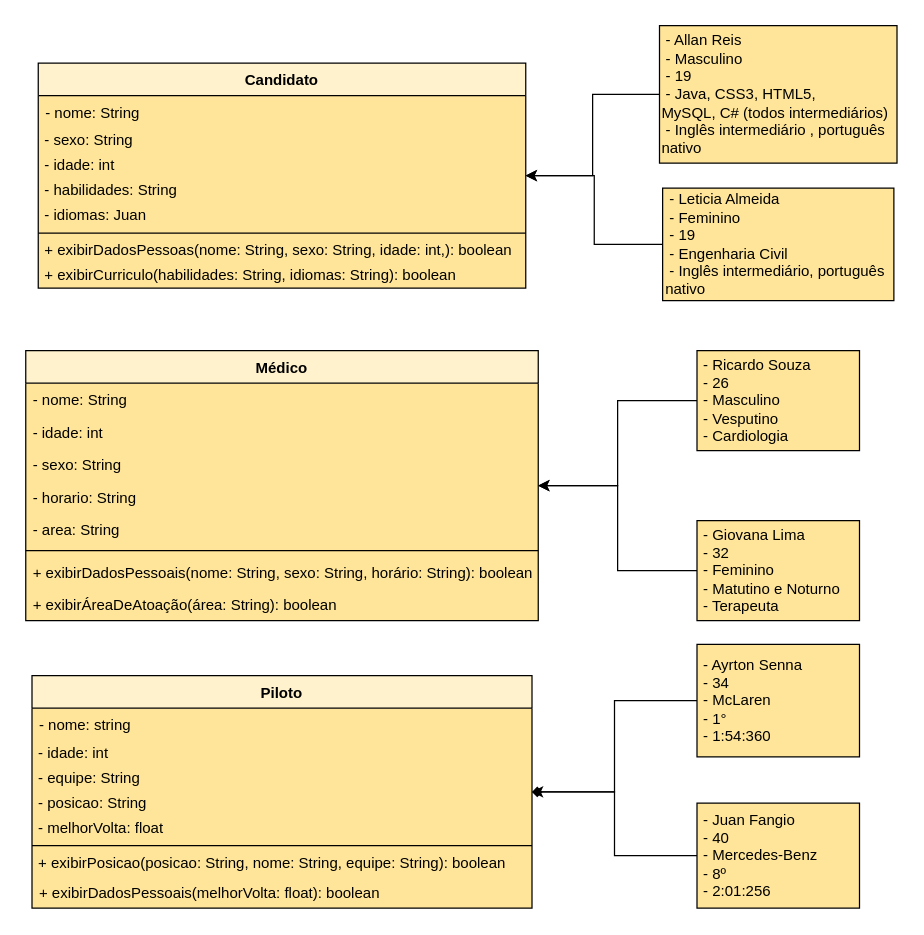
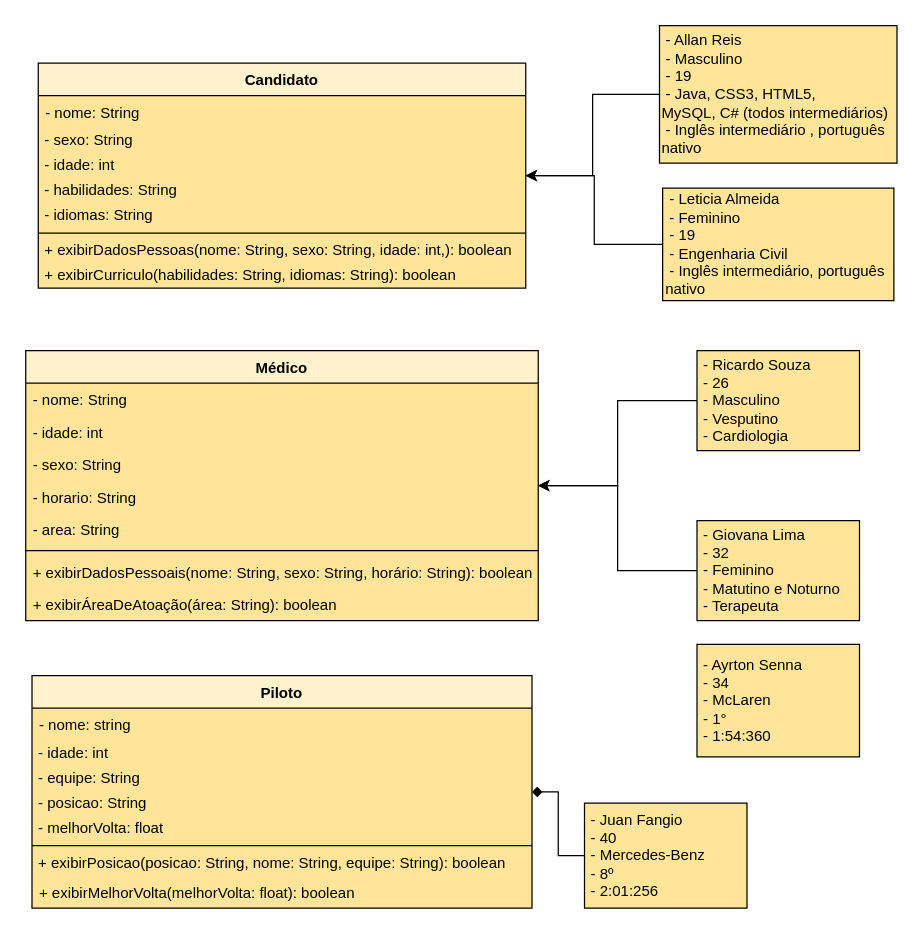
node "- idiomas: Juan": label "- idiomas: Juan" -> "- idiomas: String"
edge "- Ayrton Senna - 34 - McLaren - 1° - 1:54:360" -> "Piloto": removed
node "- Juan Fangio - 40 - Mercedes-Benz - 8º - 2:01:256": moved (778, 856) -> (666, 856)
node "+ exibirDadosPessoais(melhorVolta: float): boolean": label "+ exibirDadosPessoais(melhorVolta: float): boolean" -> "+ exibirMelhorVolta(melhorVolta: float): boolean"
